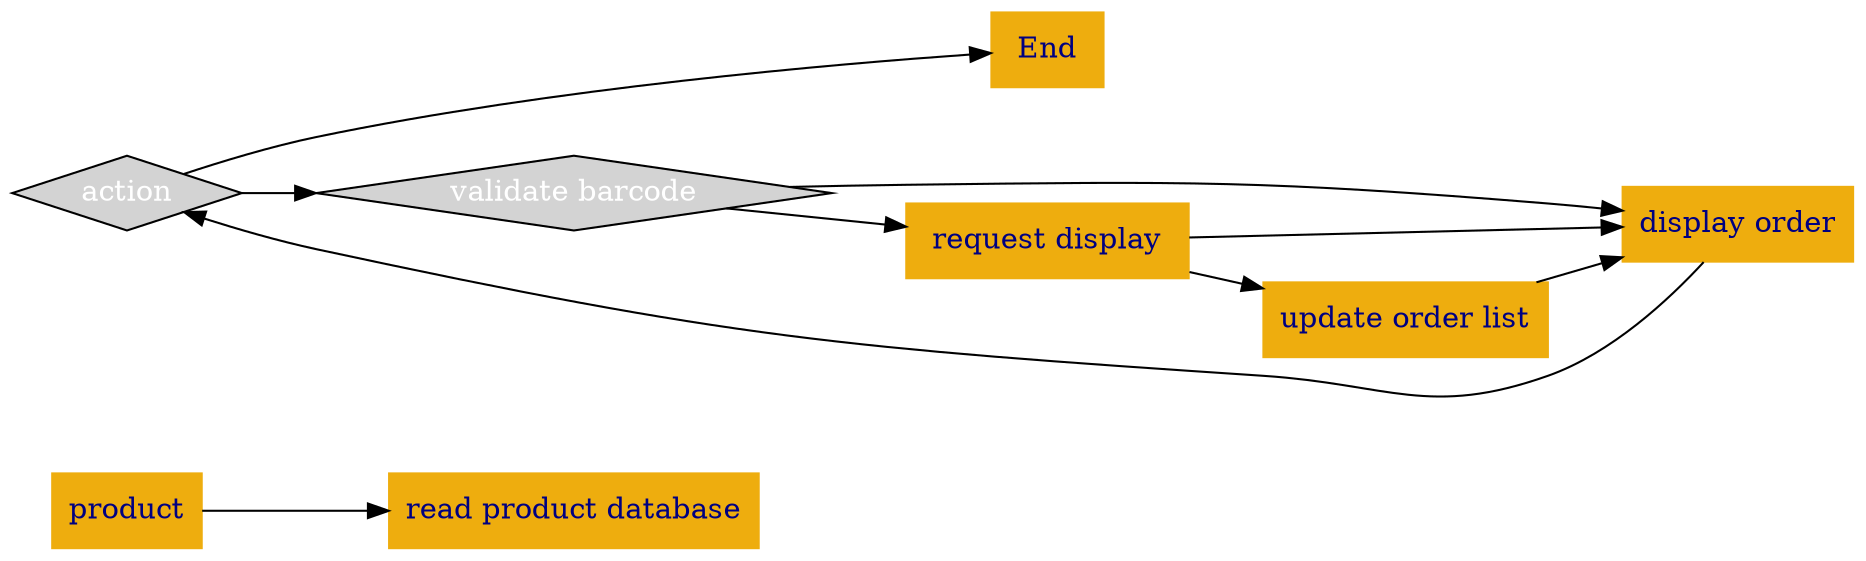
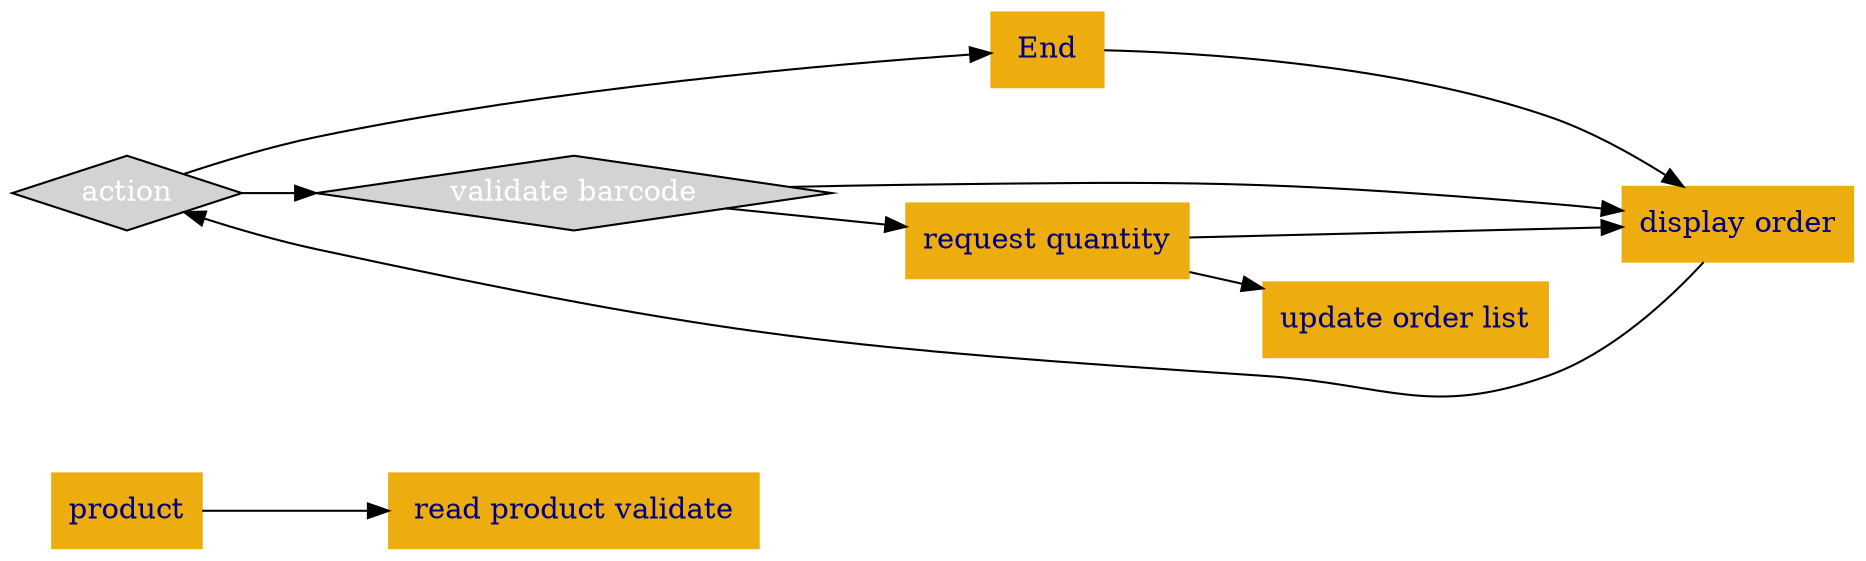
node "request display": label "request display" -> "request quantity"
edge "update order list" -> "display order": now "End" -> "display order"
node "read product database": label "read product database" -> "read product validate"
